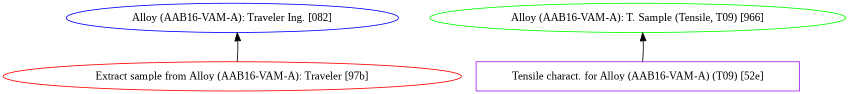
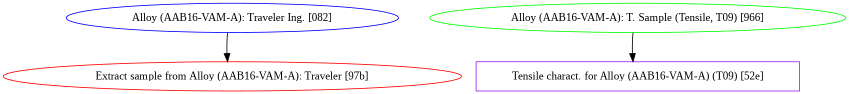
edge "Extract sample from Alloy (AAB16-VAM-A): Traveler [97b]" -> "Alloy (AAB16-VAM-A): Traveler Ing. [082]": reversed
edge "Tensile charact. for Alloy (AAB16-VAM-A) (T09) [52e]" -> "Alloy (AAB16-VAM-A): T. Sample (Tensile, T09) [966]": reversed
